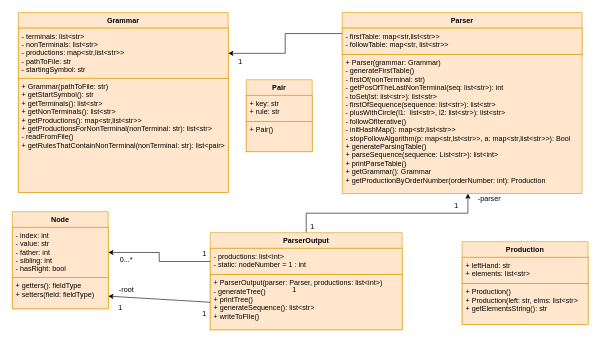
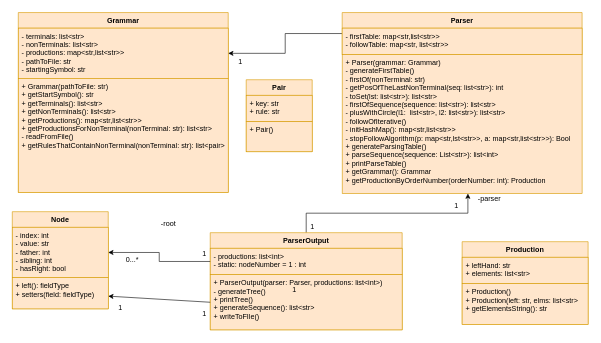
node "0...*": moved (126, 260) -> (132, 260)
node "+ getters(): fieldType + setters(field: fieldType)": label "+ getters(): fieldType + setters(field: fieldType)" -> "+ left(): fieldType + setters(field: fieldType)"
node "-root": moved (126, 290) -> (168, 224)
